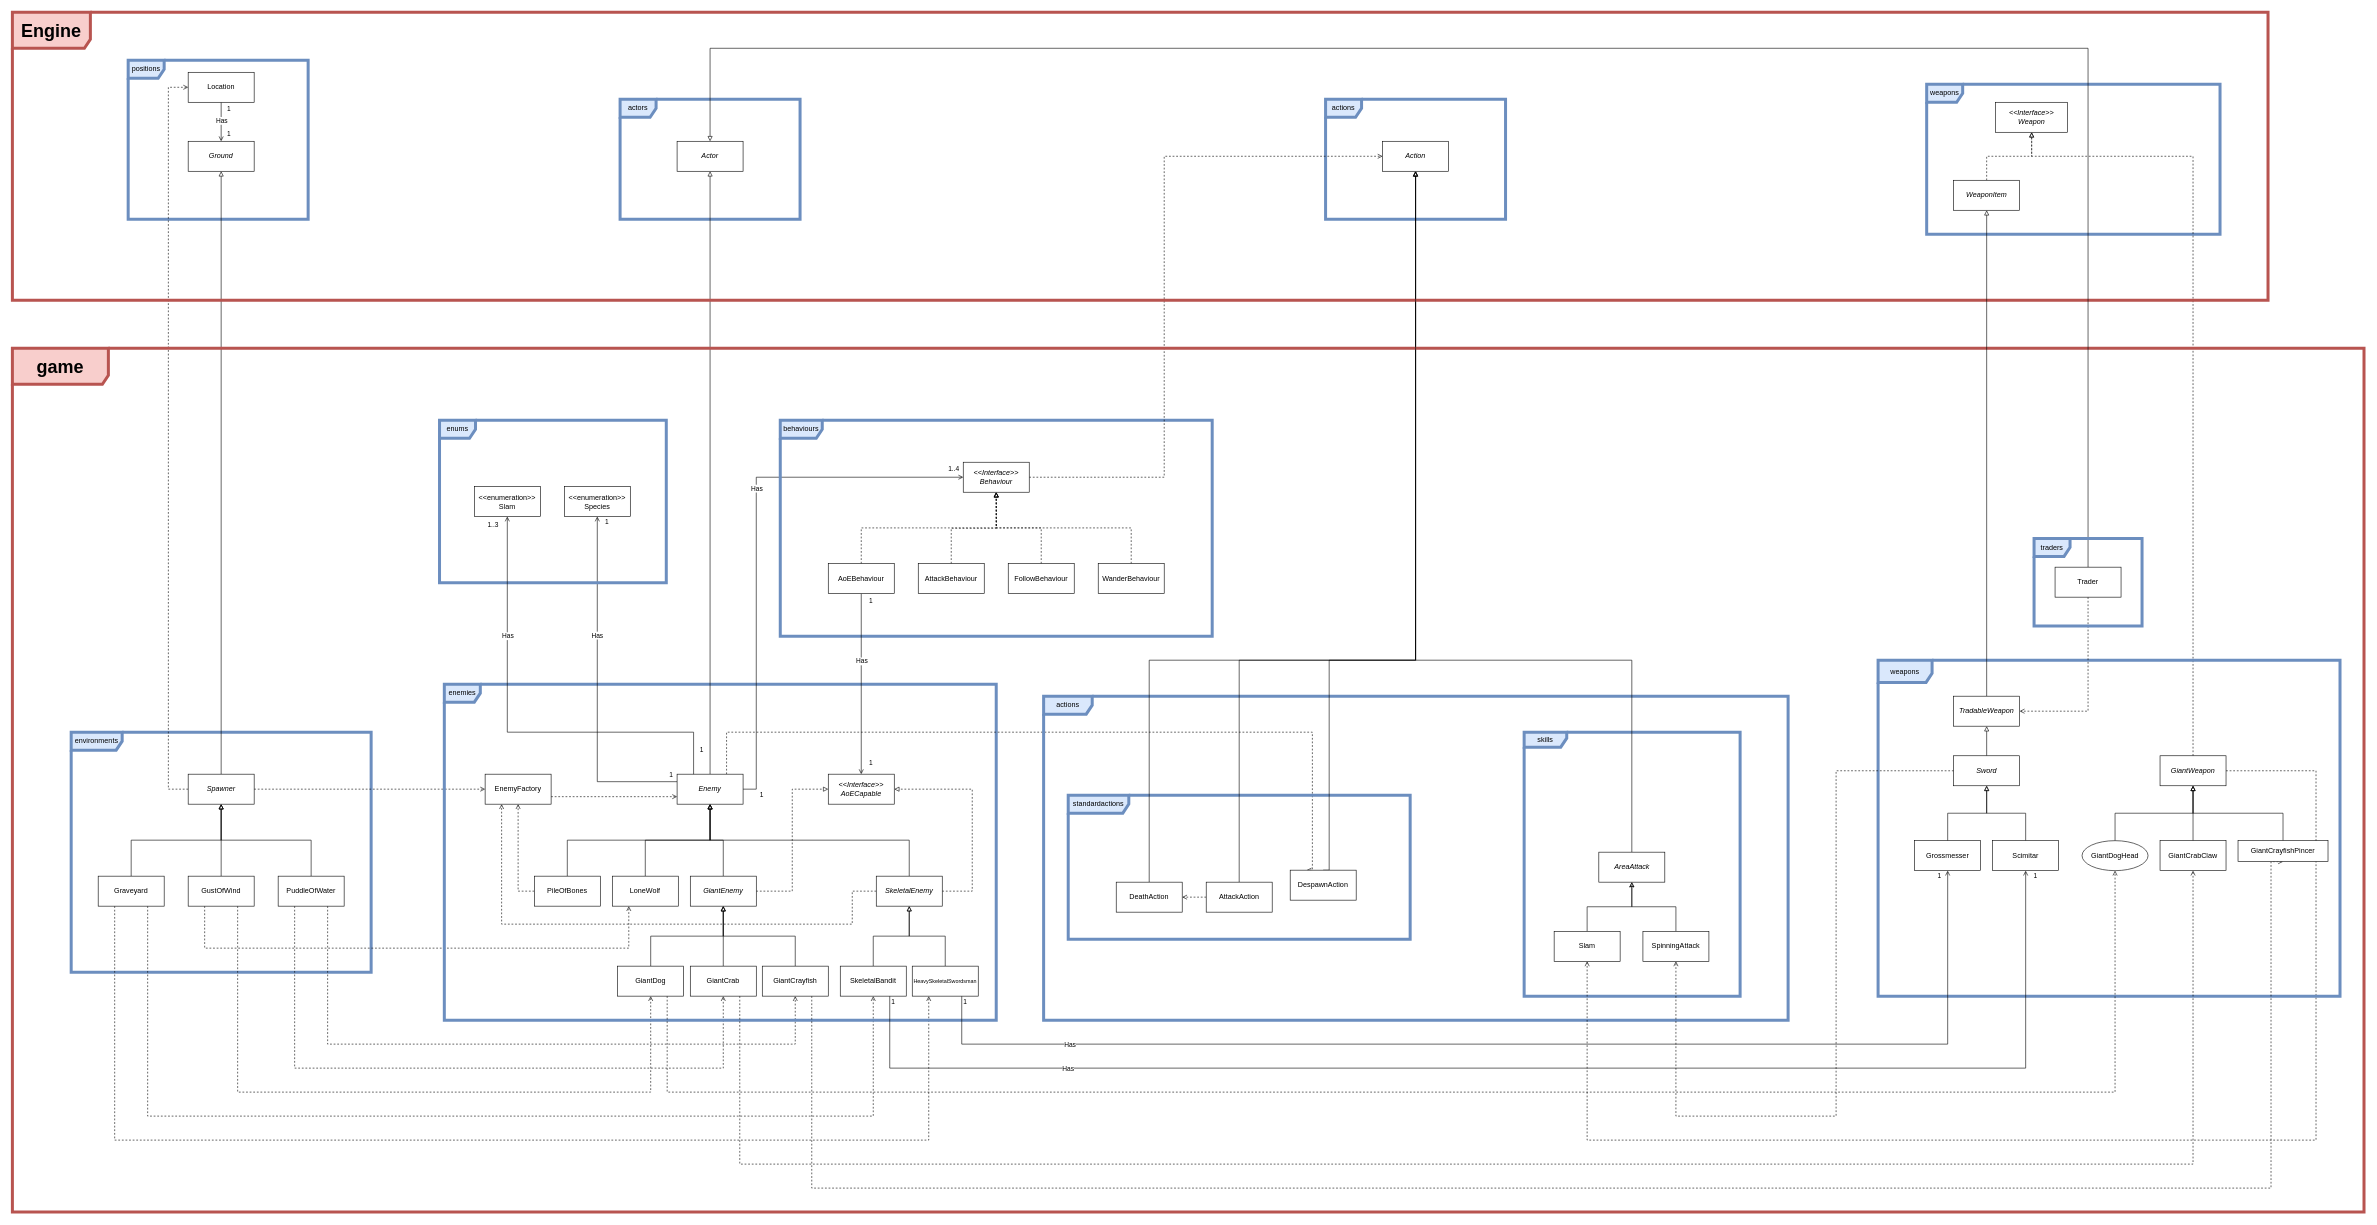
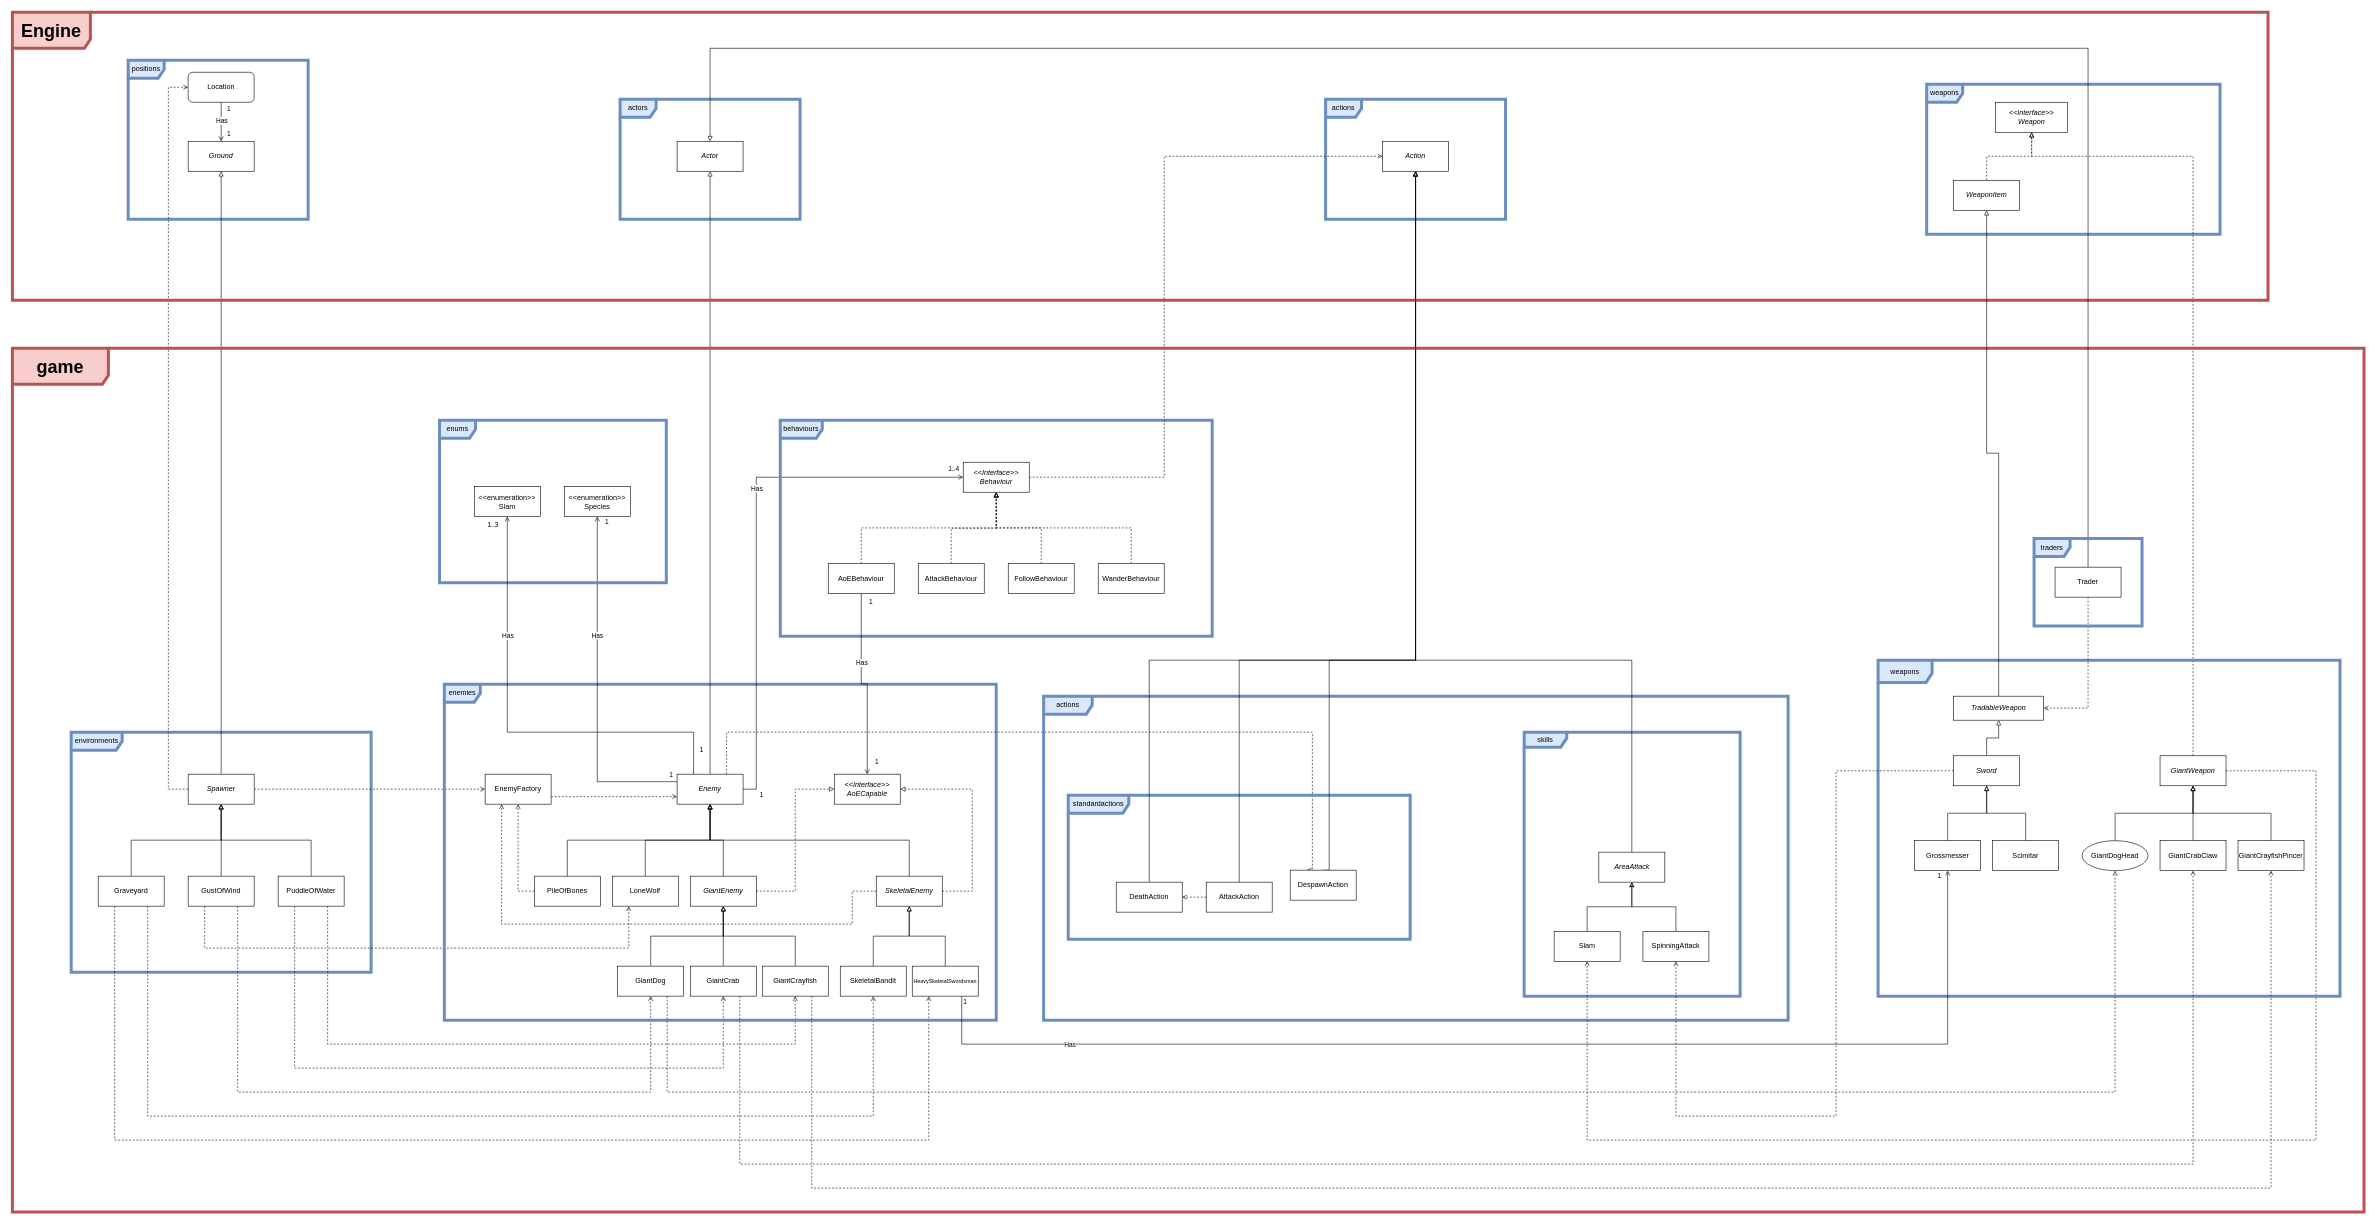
node "Location": shape rectangle -> rounded rectangle
node "TradableWeapon": size 66x30 -> 90x24
node "<<Interface>> AoECapable": moved (861, 789) -> (867, 789)
node "GiantCrayfishPincer": size 90x21 -> 66x30
edge "SkeletalBandit" -> "Scimitar": removed, labels "1", "Has", "1"
